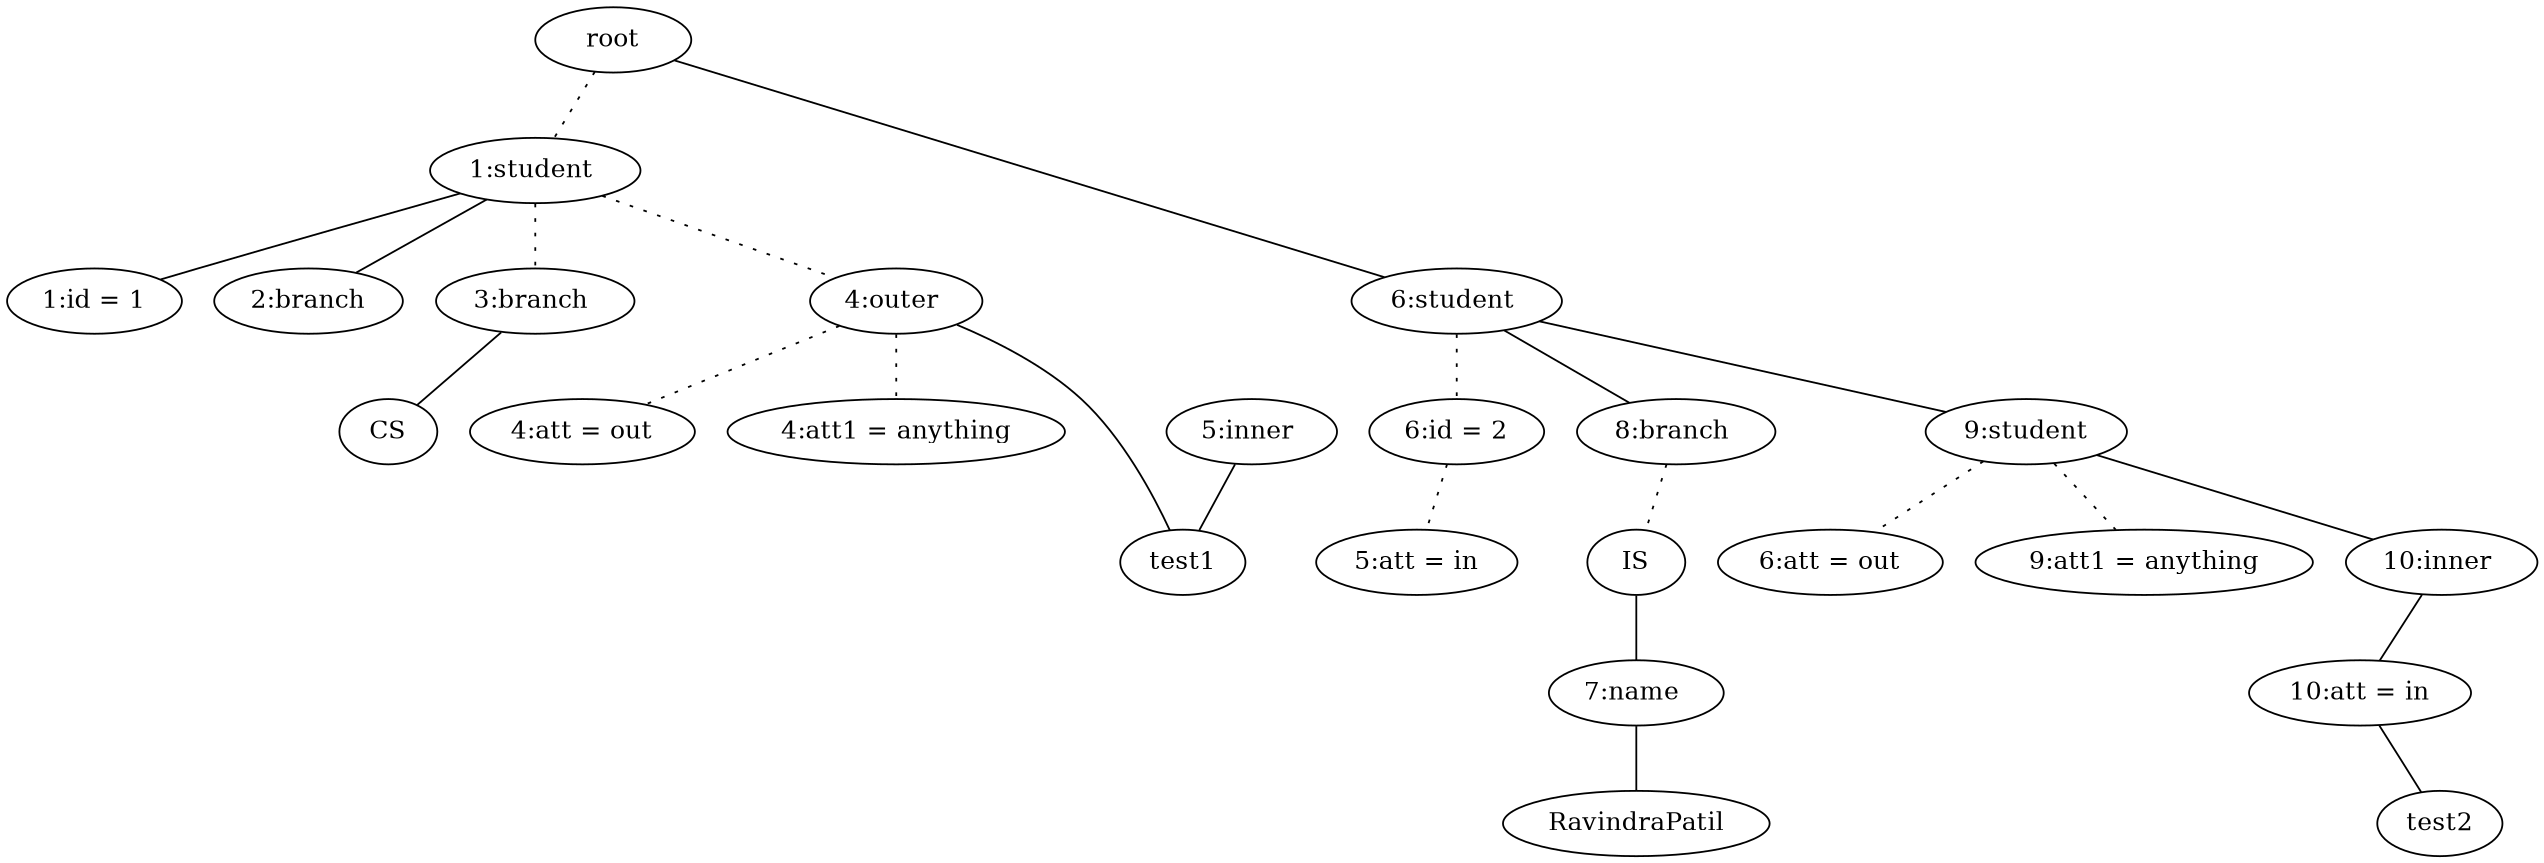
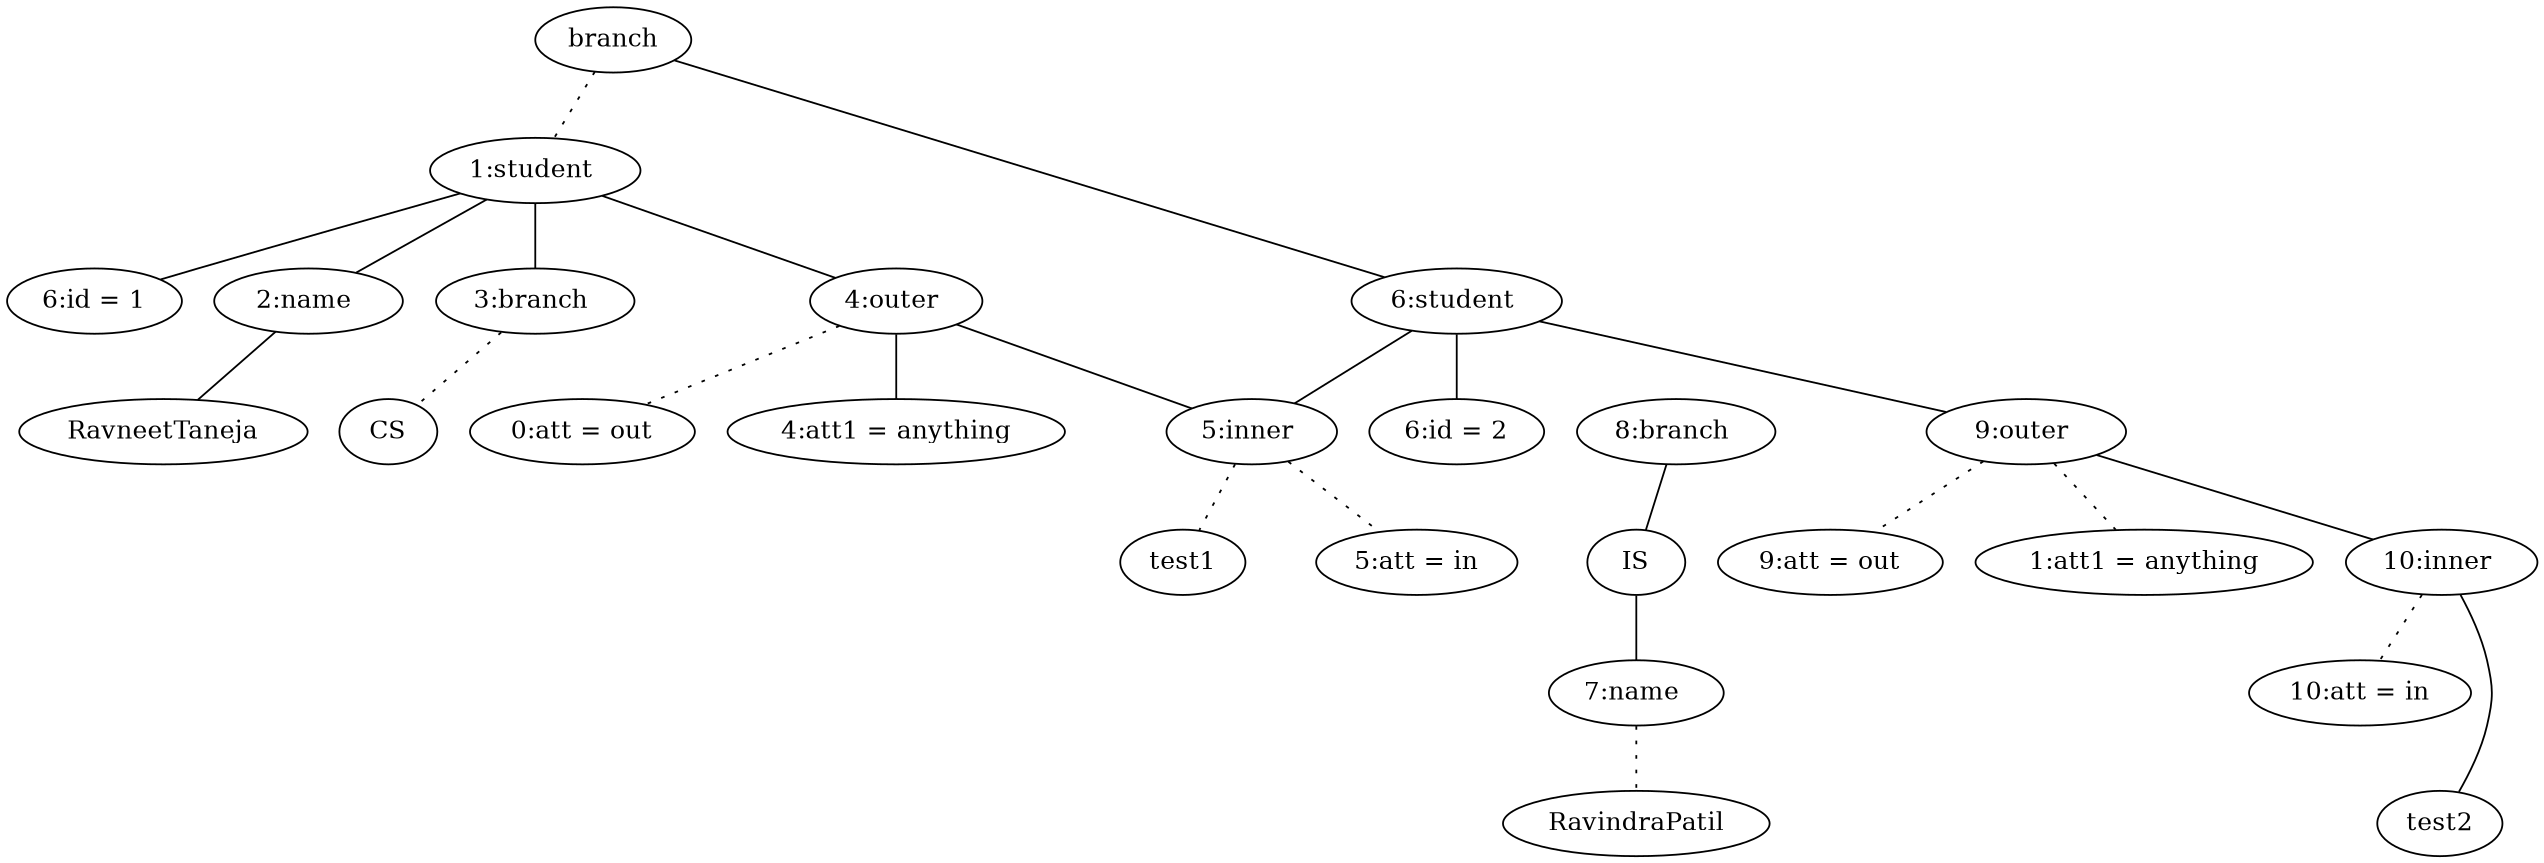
node "root": label "root" -> "branch"
edge "1:student" -- "3:branch": style dotted -> solid
edge "1:student" -- "4:outer": style dotted -> solid
node "1:id = 1": label "1:id = 1" -> "6:id = 1"
node "2:branch": label "2:branch" -> "2:name"
edge "4:outer" -- "4:att1 = anything": style dotted -> solid
edge "6:student" -- "6:id = 2": style dotted -> solid
edge "6:student" -- "8:branch": now "6:student" -- "5:inner"
edge "3:branch" -- "CS": style solid -> dotted
edge "4:outer" -- "test1": now "4:outer" -- "5:inner"
node "RavneetTaneja": added
node "4:att = out": label "4:att = out" -> "0:att = out"
node "9:student": label "9:student" -> "9:outer"
edge "5:inner" -- "test1": style solid -> dotted
edge "6:id = 2" -- "5:att = in": now "5:inner" -- "5:att = in"
edge "8:branch" -- "IS": style dotted -> solid
node "6:att = out": label "6:att = out" -> "9:att = out"
node "9:att1 = anything": label "9:att1 = anything" -> "1:att1 = anything"
edge "10:inner" -- "10:att = in": style solid -> dotted
edge "7:name" -- "RavindraPatil": style solid -> dotted
edge "10:att = in" -- "test2": now "10:inner" -- "test2"
